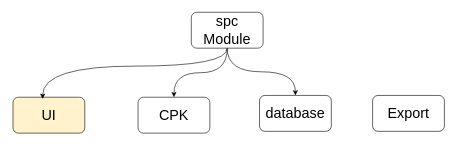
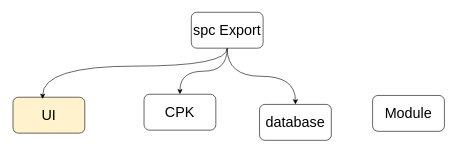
node "spc Module": label "spc Module" -> "spc Export"
node "database": moved (296, 114) -> (296, 123)
node "Export": label "Export" -> "Module"
node "CPK": moved (174, 116) -> (180, 113)
